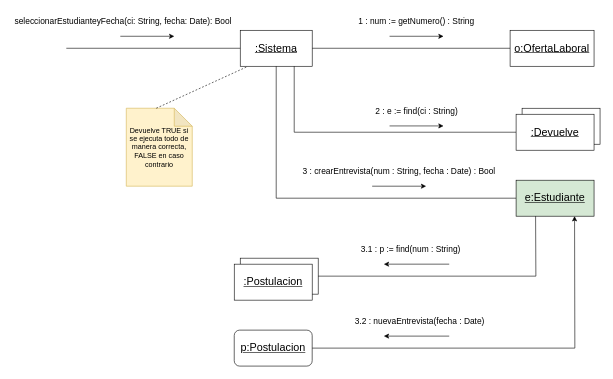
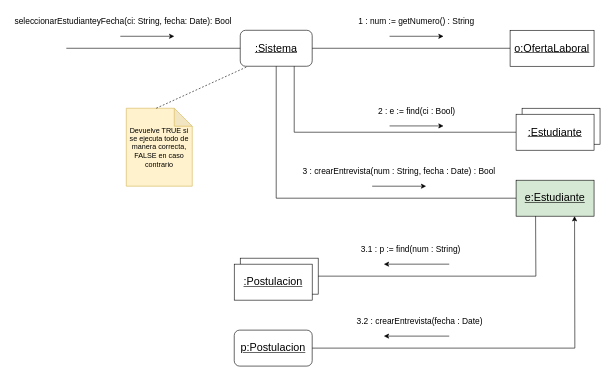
node ":Sistema": shape rectangle -> rounded rectangle
node "2 : e := find(ci : String)": label "2 : e := find(ci : String)" -> "2 : e := find(ci : Bool)"
node ":Devuelve": label ":Devuelve" -> ":Estudiante"
node "3.2 : nuevaEntrevista(fecha : Date)": label "3.2 : nuevaEntrevista(fecha : Date)" -> "3.2 : crearEntrevista(fecha : Date)"
